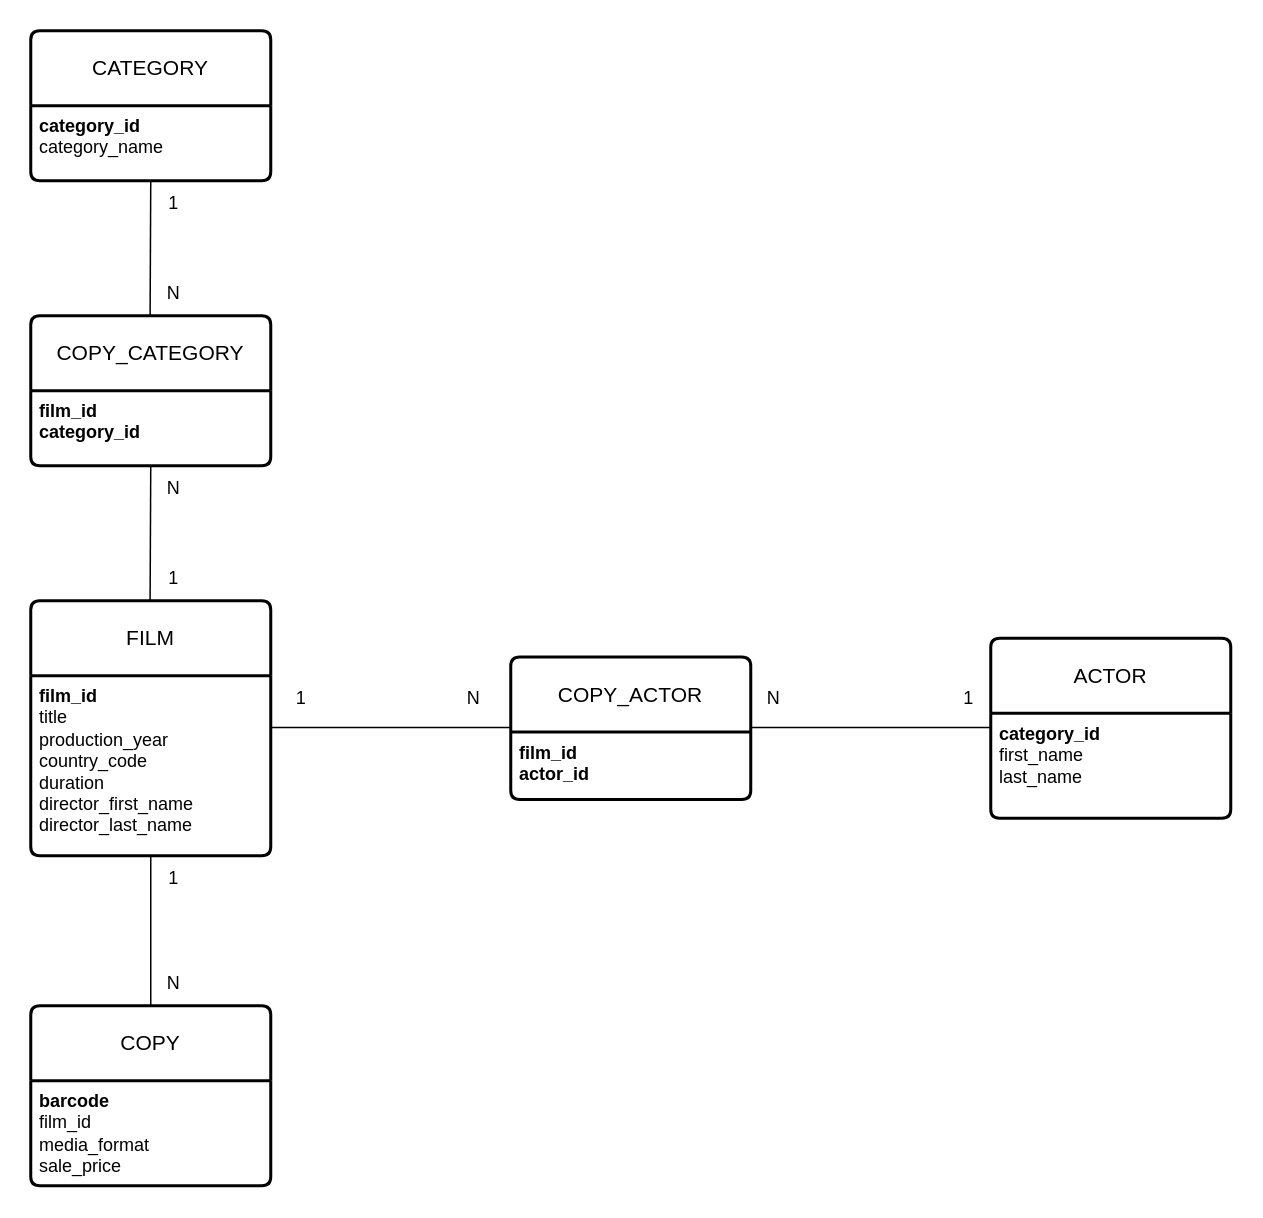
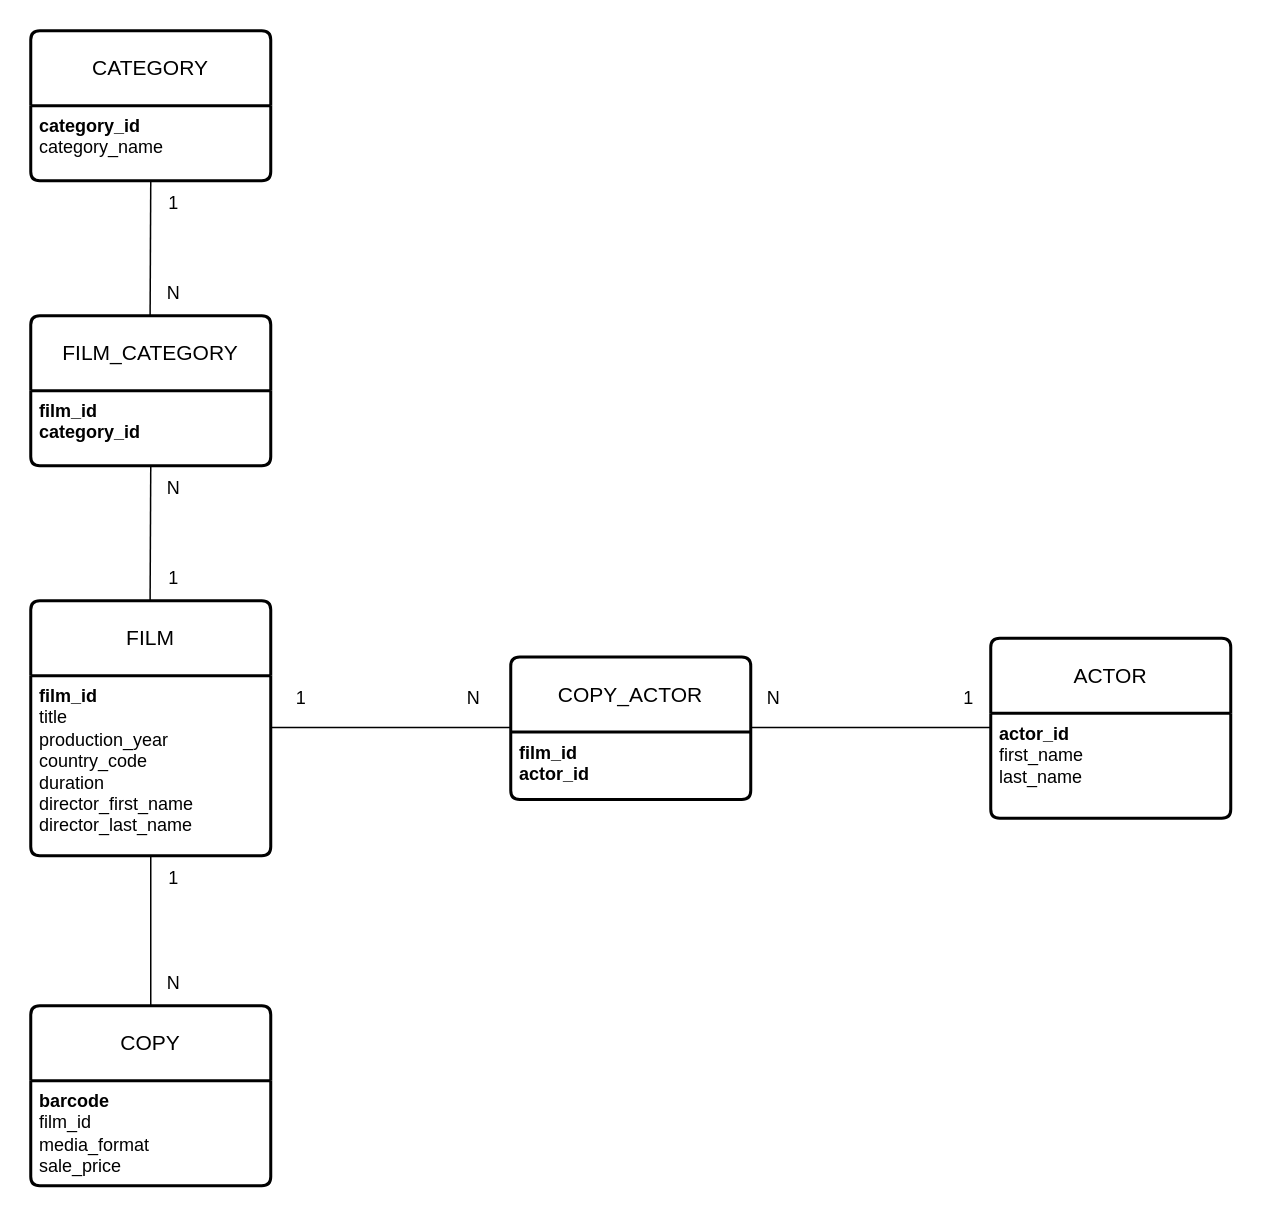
node "COPY_CATEGORY": label "COPY_CATEGORY" -> "FILM_CATEGORY"
node "category_id first_name last_name": label "category_id first_name last_name" -> "actor_id first_name last_name"
